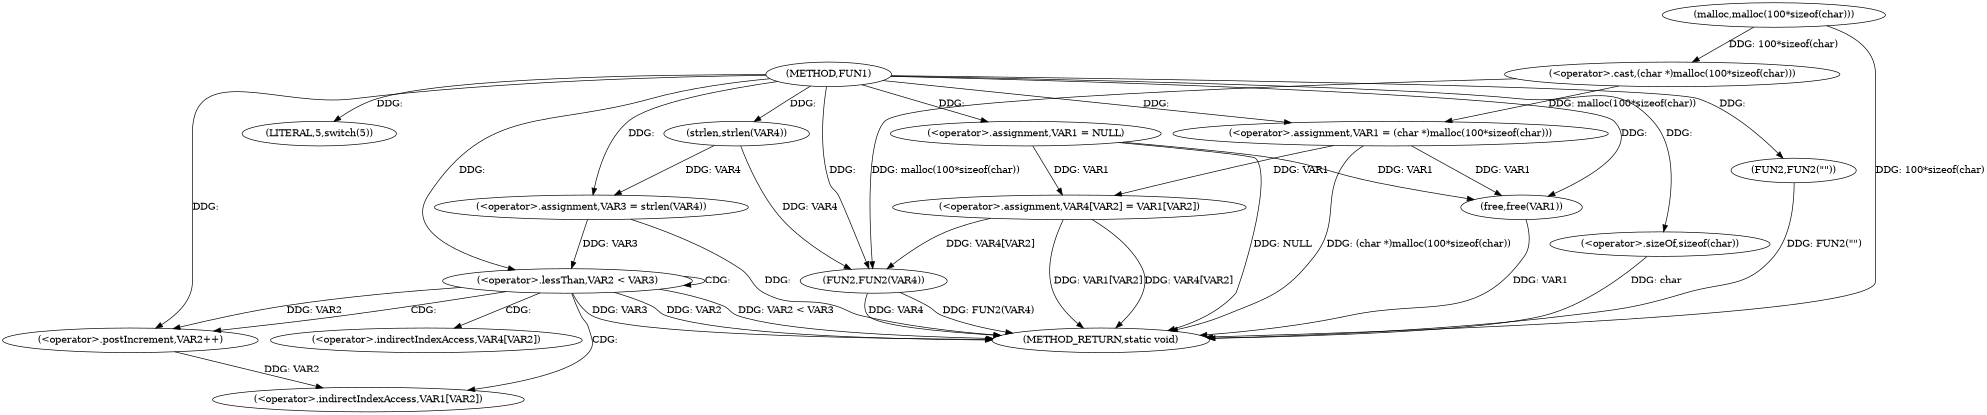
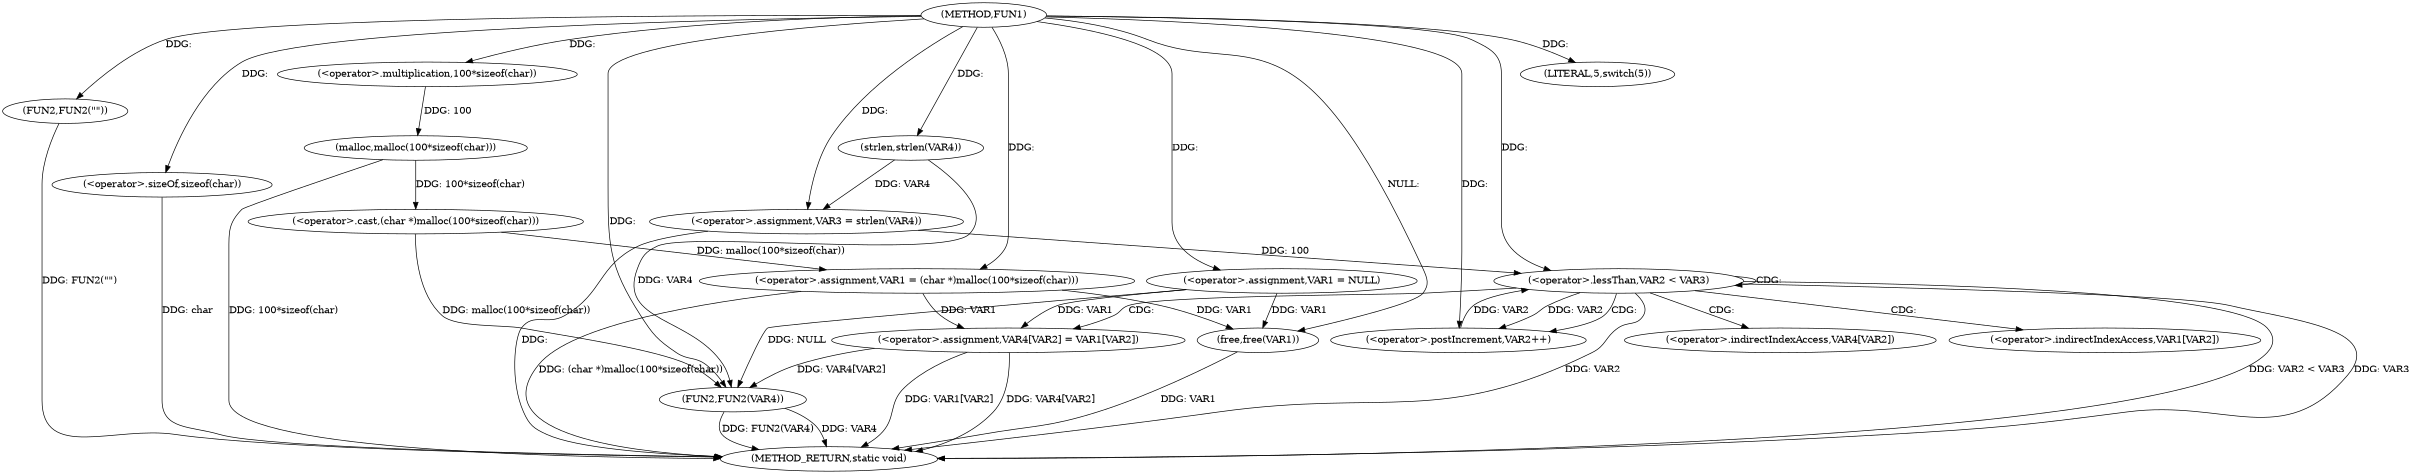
node "(<operator>.multiplication,100*sizeof(char))": added
edge "(METHOD,FUN1)" -> "(free,free(VAR1))": label "DDG: " -> "NULL: "
edge "(<operator>.assignment,VAR1 = NULL)" -> "(METHOD_RETURN,static void)": now "(<operator>.assignment,VAR1 = NULL)" -> "(FUN2,FUN2(VAR4))"
edge "(<operator>.assignment,VAR3 = strlen(VAR4))" -> "(<operator>.lessThan,VAR2 < VAR3)": label "DDG: VAR3" -> "DDG: 100"
edge "(<operator>.lessThan,VAR2 < VAR3)" -> "(<operator>.assignment,VAR4[VAR2] = VAR1[VAR2])": added, label "CDG:"
edge "(<operator>.postIncrement,VAR2++)" -> "(<operator>.indirectIndexAccess,VAR1[VAR2])": now "(<operator>.postIncrement,VAR2++)" -> "(<operator>.lessThan,VAR2 < VAR3)"
